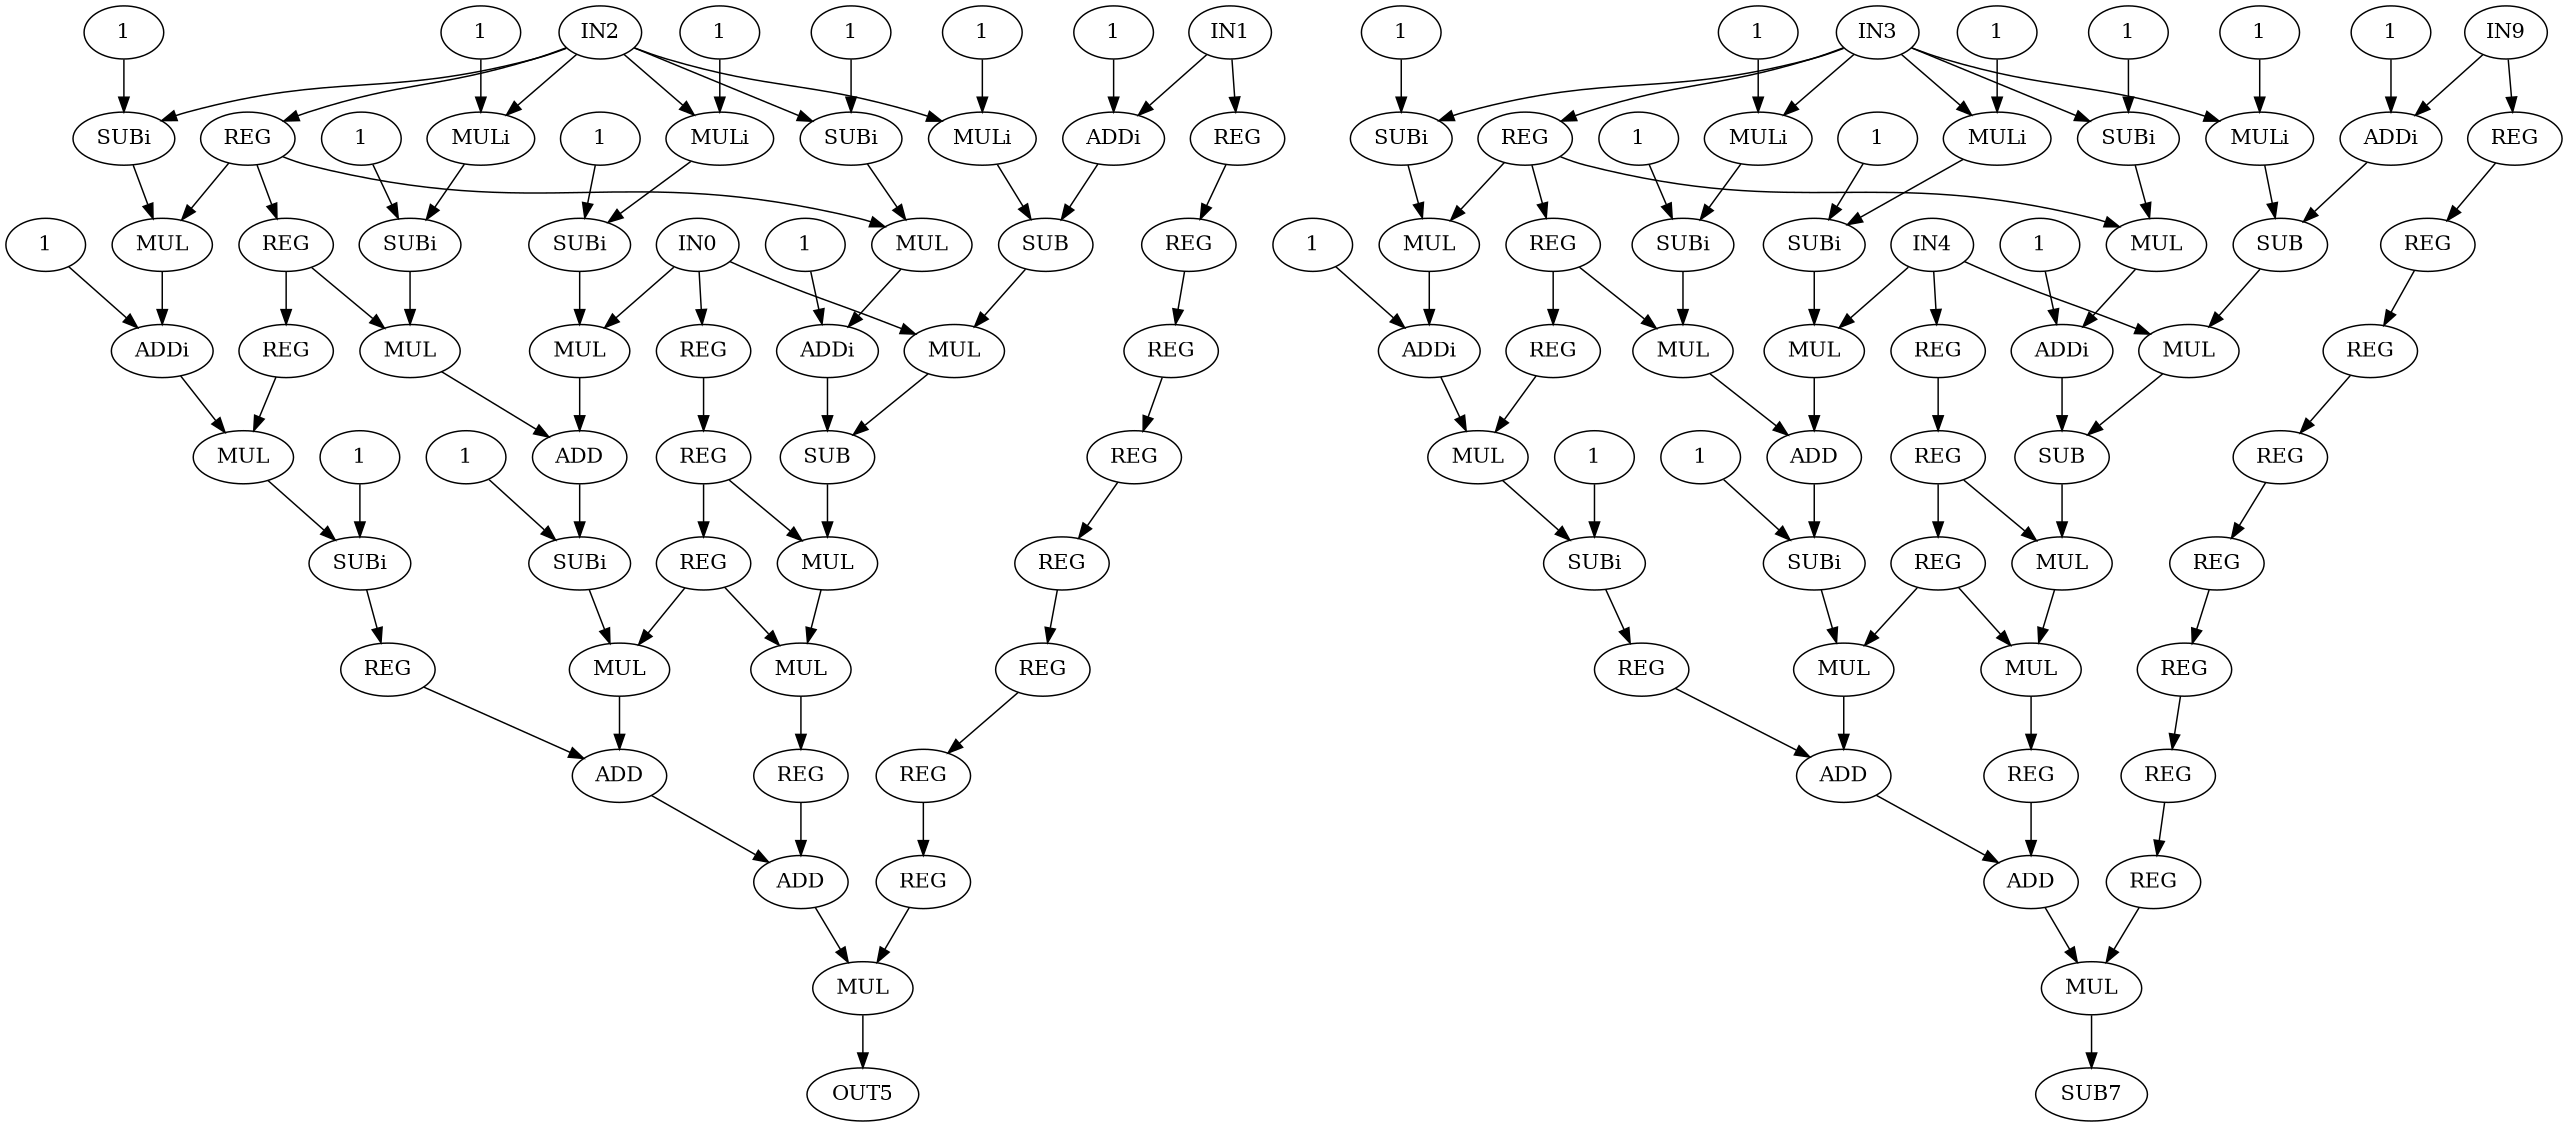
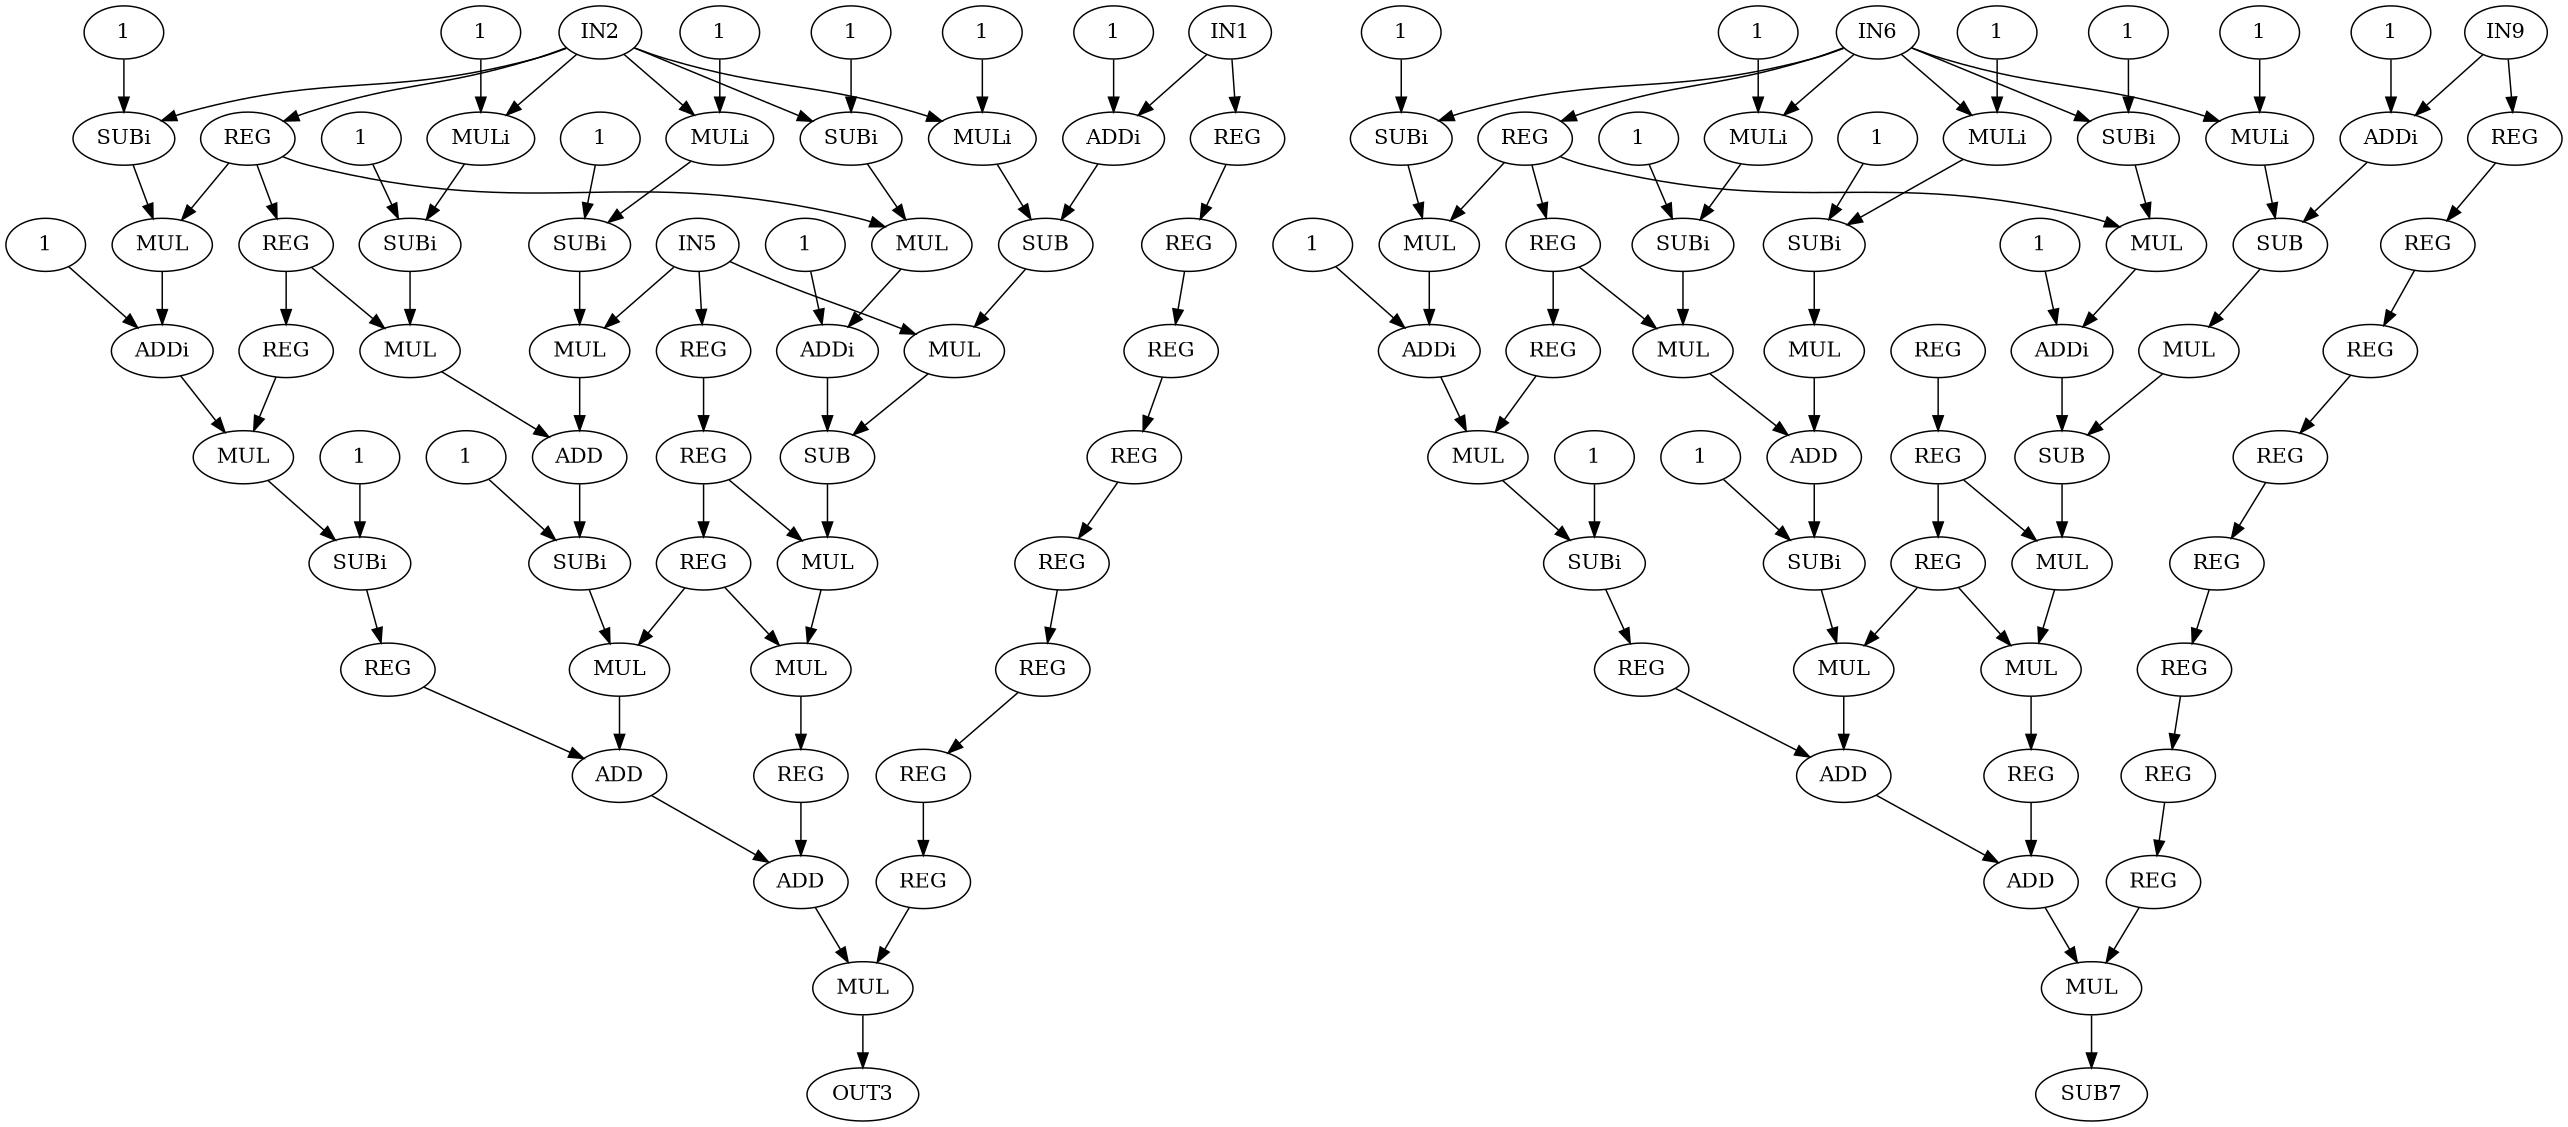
node "IN3": label "IN3" -> "IN6"
node "IN0": label "IN0" -> "IN5"
node "IN4": removed
node "OUT5": label "OUT5" -> "OUT3"
